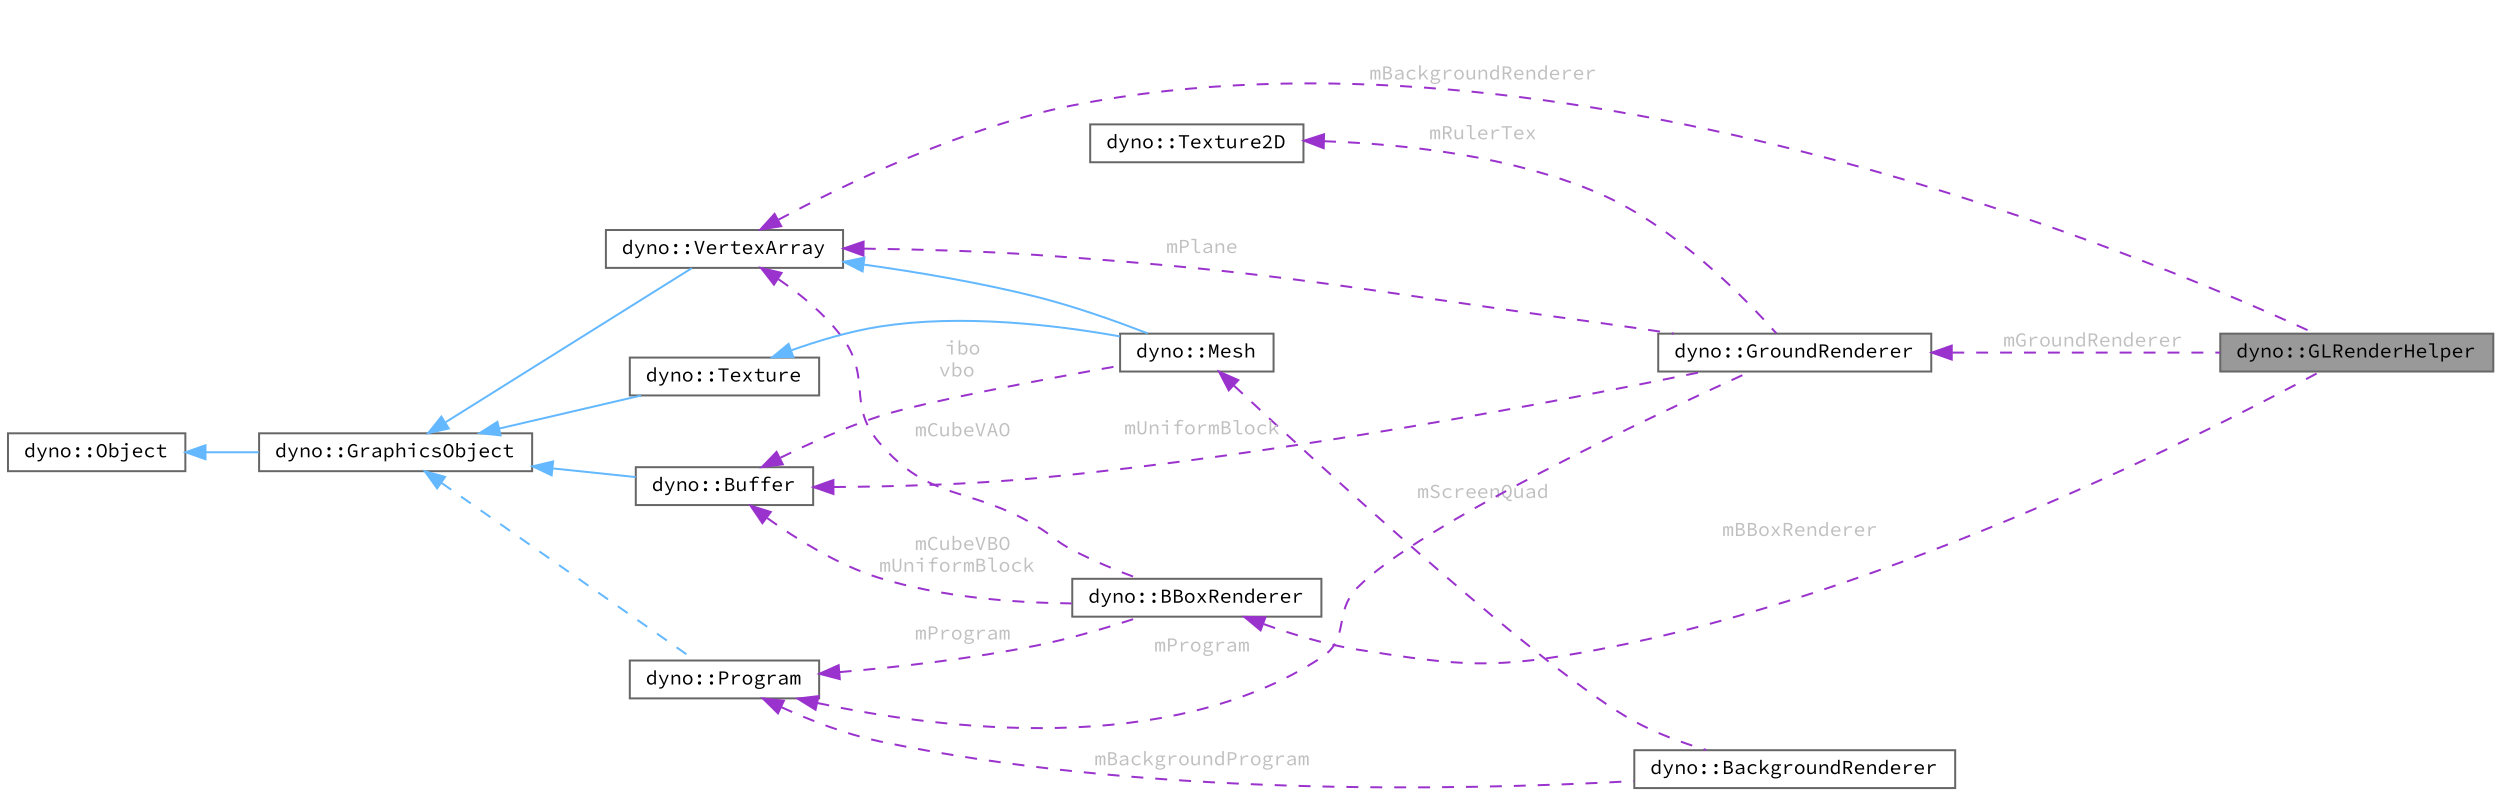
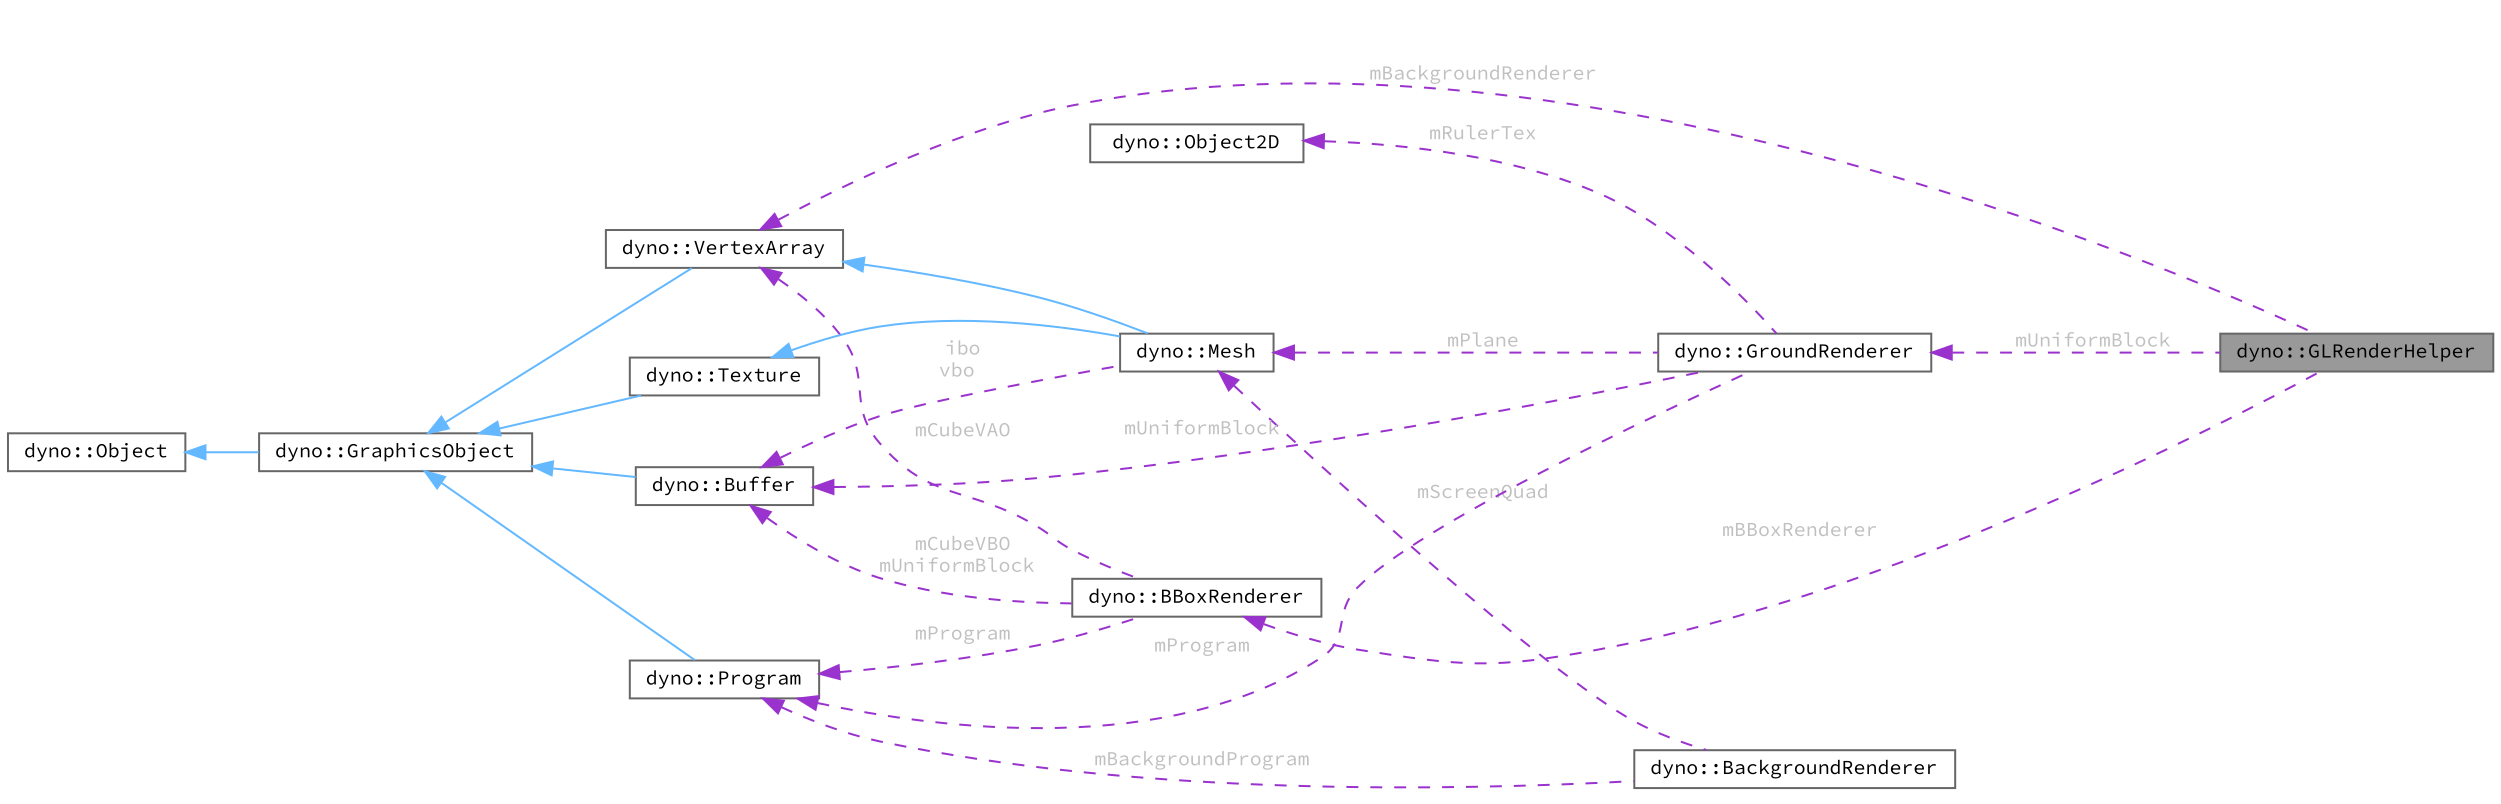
node "dyno::Texture2D": label "dyno::Texture2D" -> "dyno::Object2D"
edge "dyno::GroundRenderer" -> "dyno::VertexArray": now "dyno::GroundRenderer" -> "dyno::Mesh"
edge "dyno::GLRenderHelper" -> "dyno::GroundRenderer": label " mGroundRenderer" -> " mUniformBlock"
edge "dyno::Program" -> "dyno::GraphicsObject": style dashed -> solid
